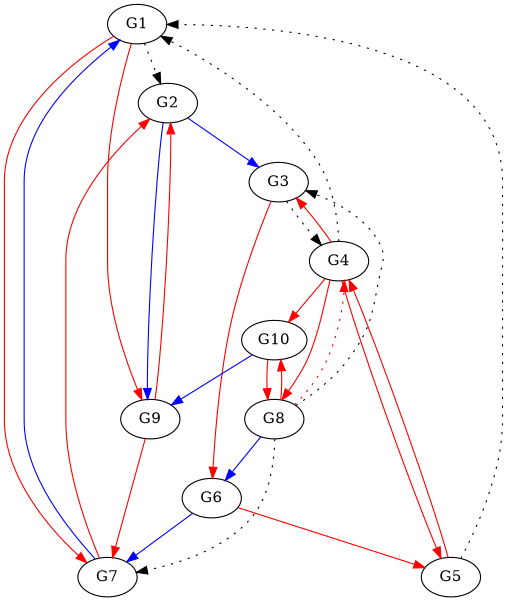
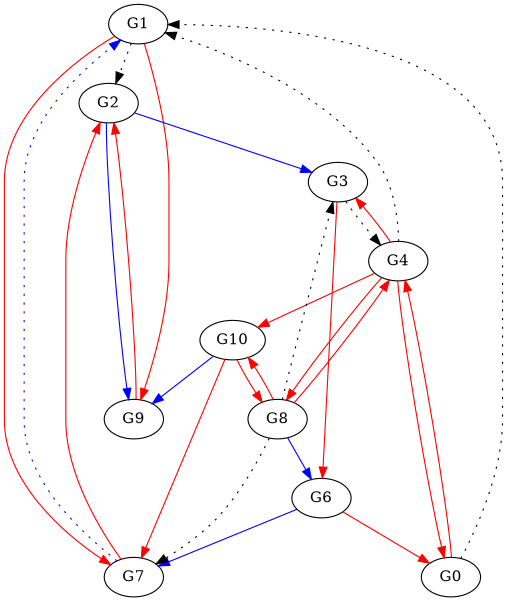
edge "G7" -> "G1": style solid -> dotted
edge "G8" -> "G4": style dotted -> solid
edge "G9" -> "G7": now "G10" -> "G7"
node "G5": label "G5" -> "G0"
